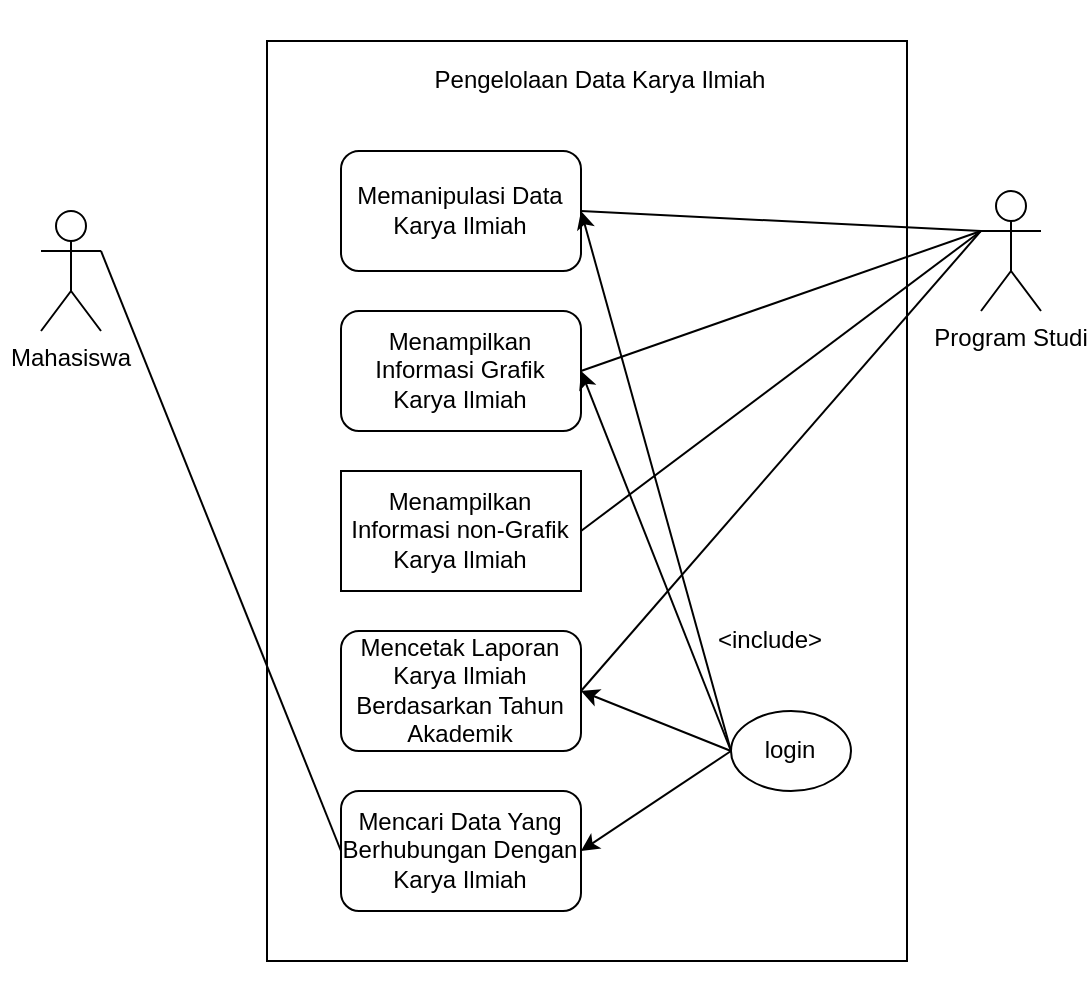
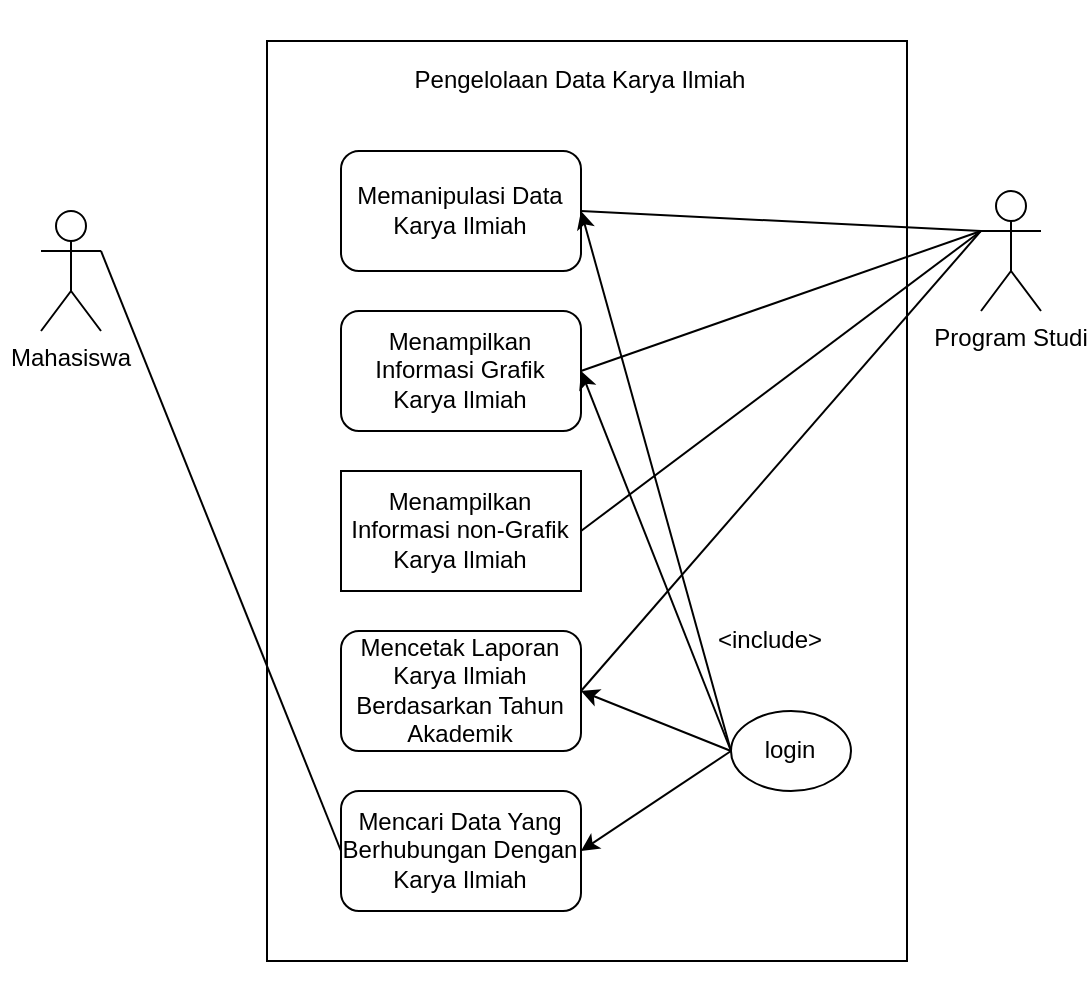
node "Pengelolaan Data Karya Ilmiah": moved (601, 81) -> (581, 81)
